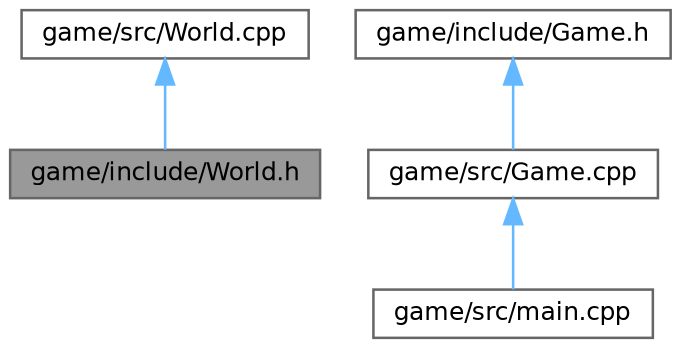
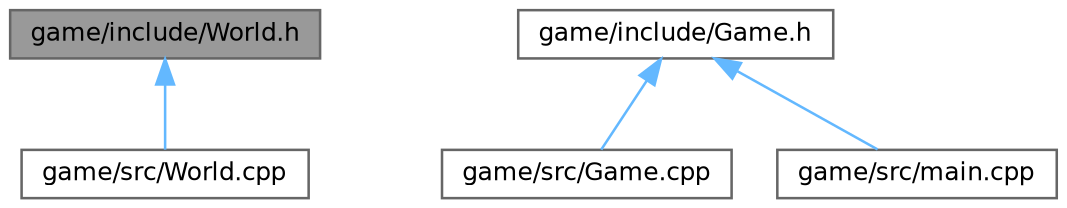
edge "game/include/World.h" -> "game/src/World.cpp": reversed
edge "game/src/main.cpp" -> "game/src/Game.cpp": now "game/src/main.cpp" -> "game/include/Game.h"
